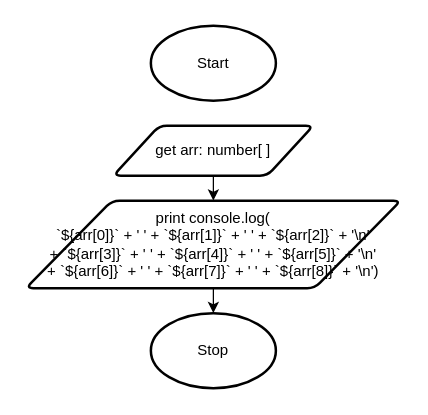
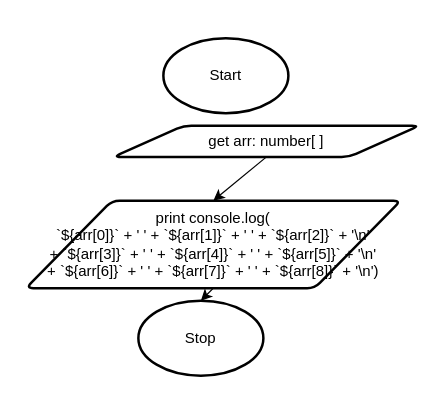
node "Start": moved (213, 63) -> (226, 76)
node "get arr: number[ ]": size 200x50 -> 306x31
node "Stop": moved (213, 351) -> (201, 338)
